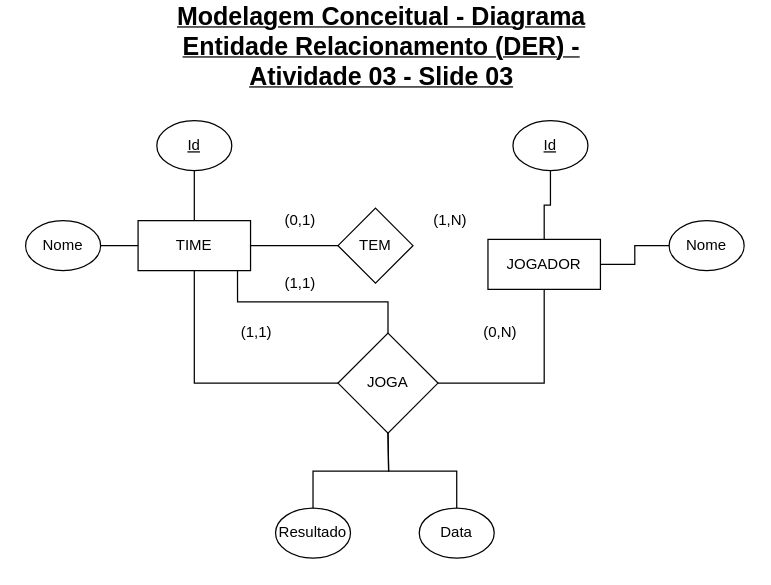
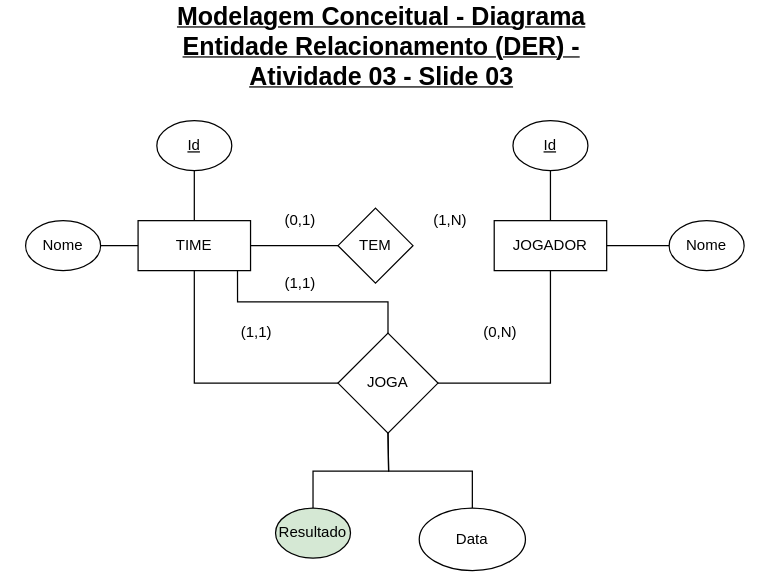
node "JOGADOR": moved (544, 264) -> (551, 246)
node "Resultado": fillcolor #ffffff -> #d5e8d4
node "Data": size 75x50 -> 106x63
